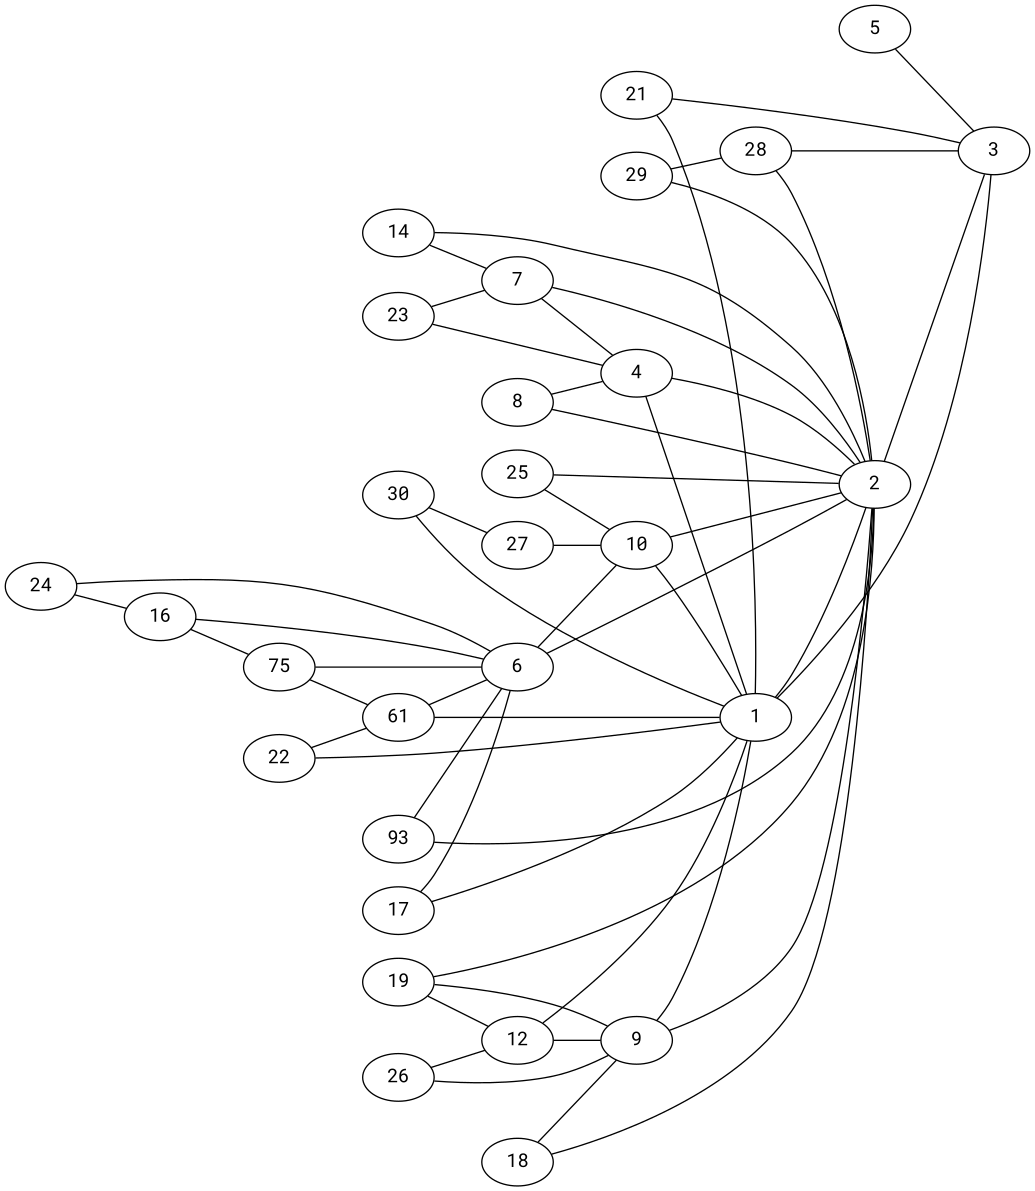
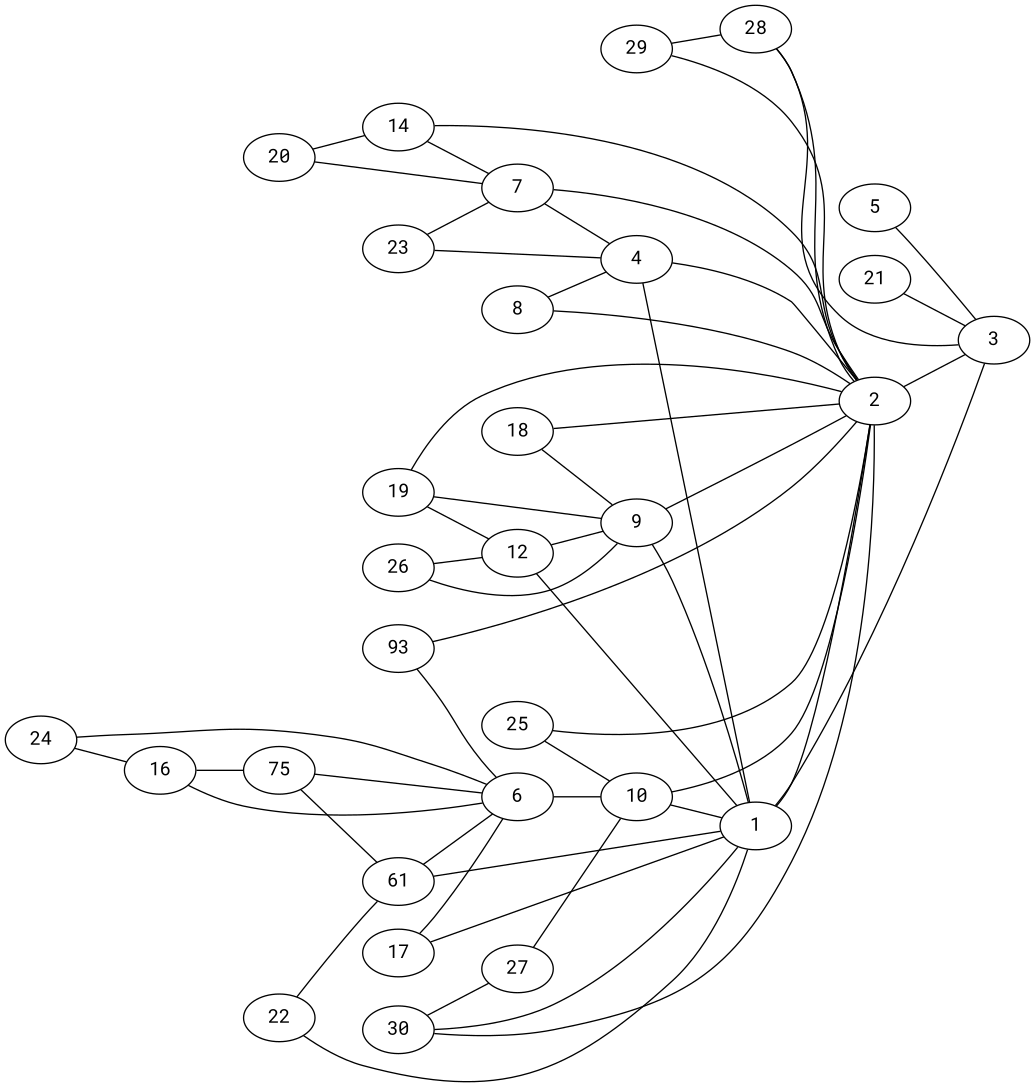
node "20": added
edge "21" -- "1": removed
edge "2" -- "6": now "2" -- "30"
